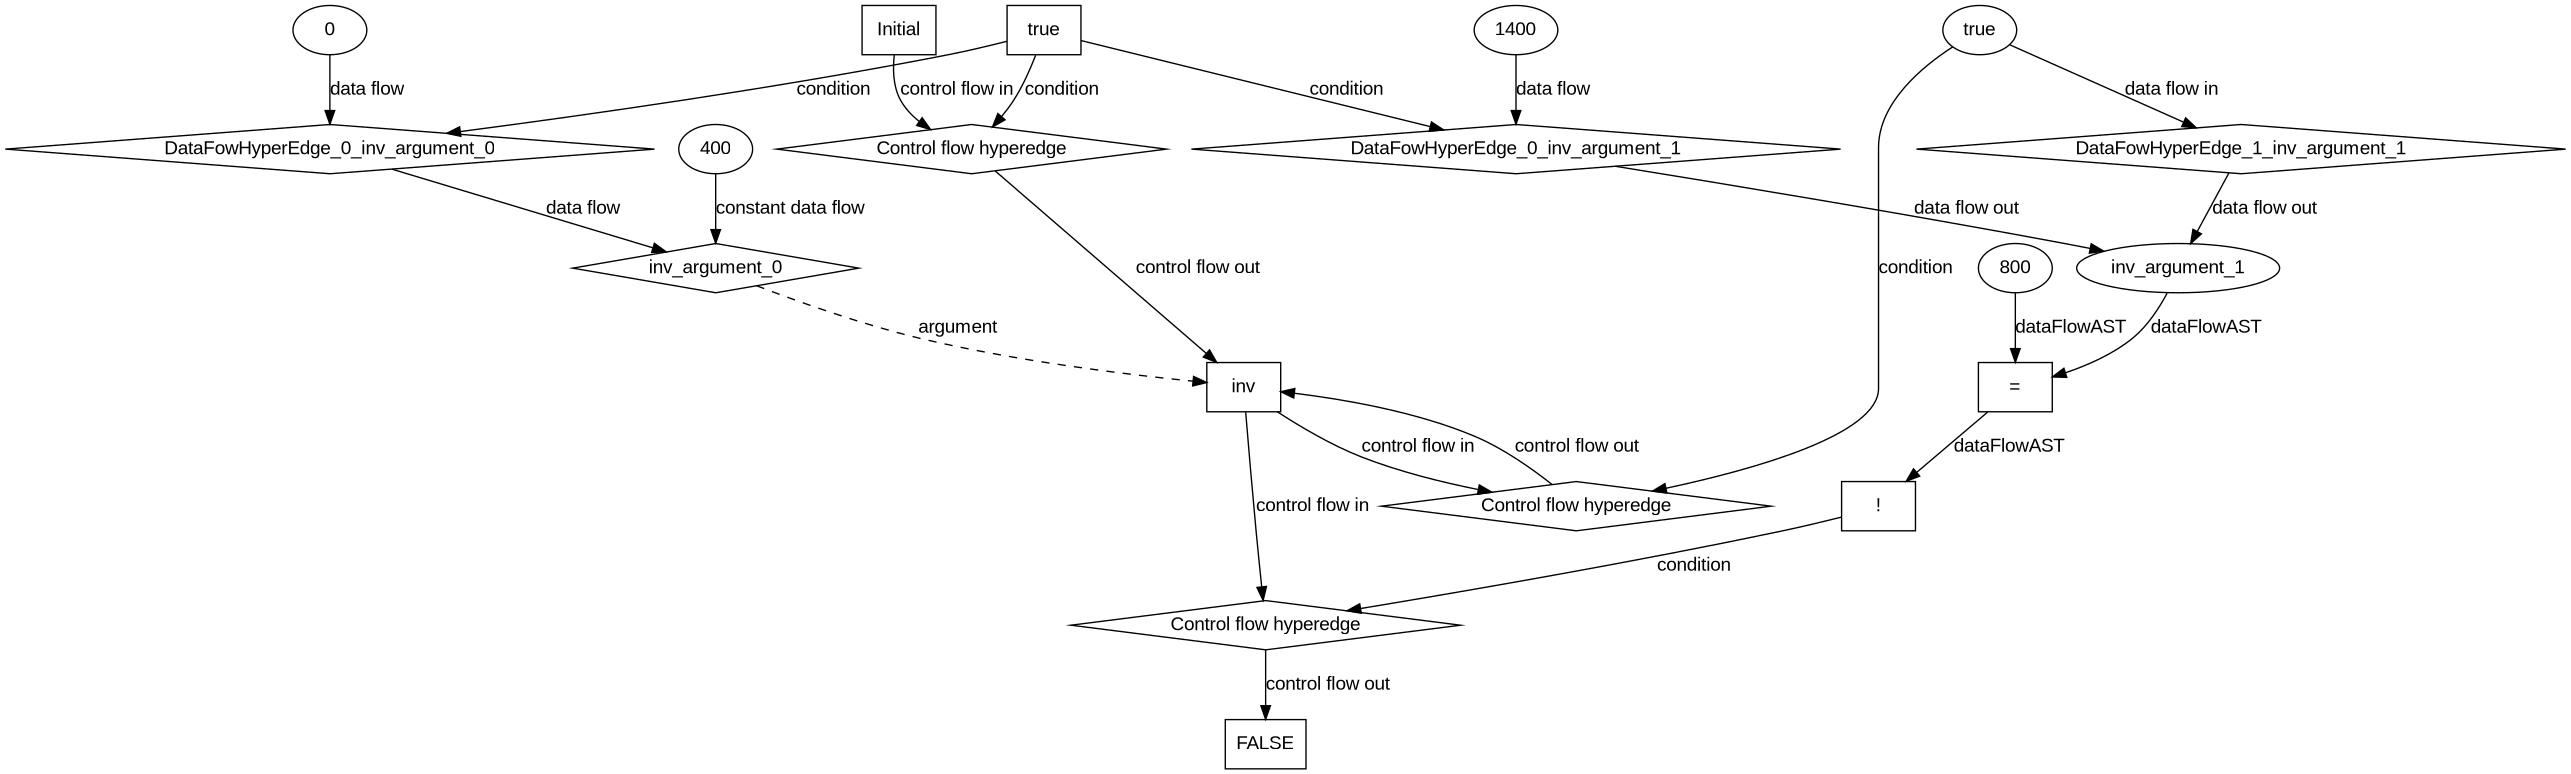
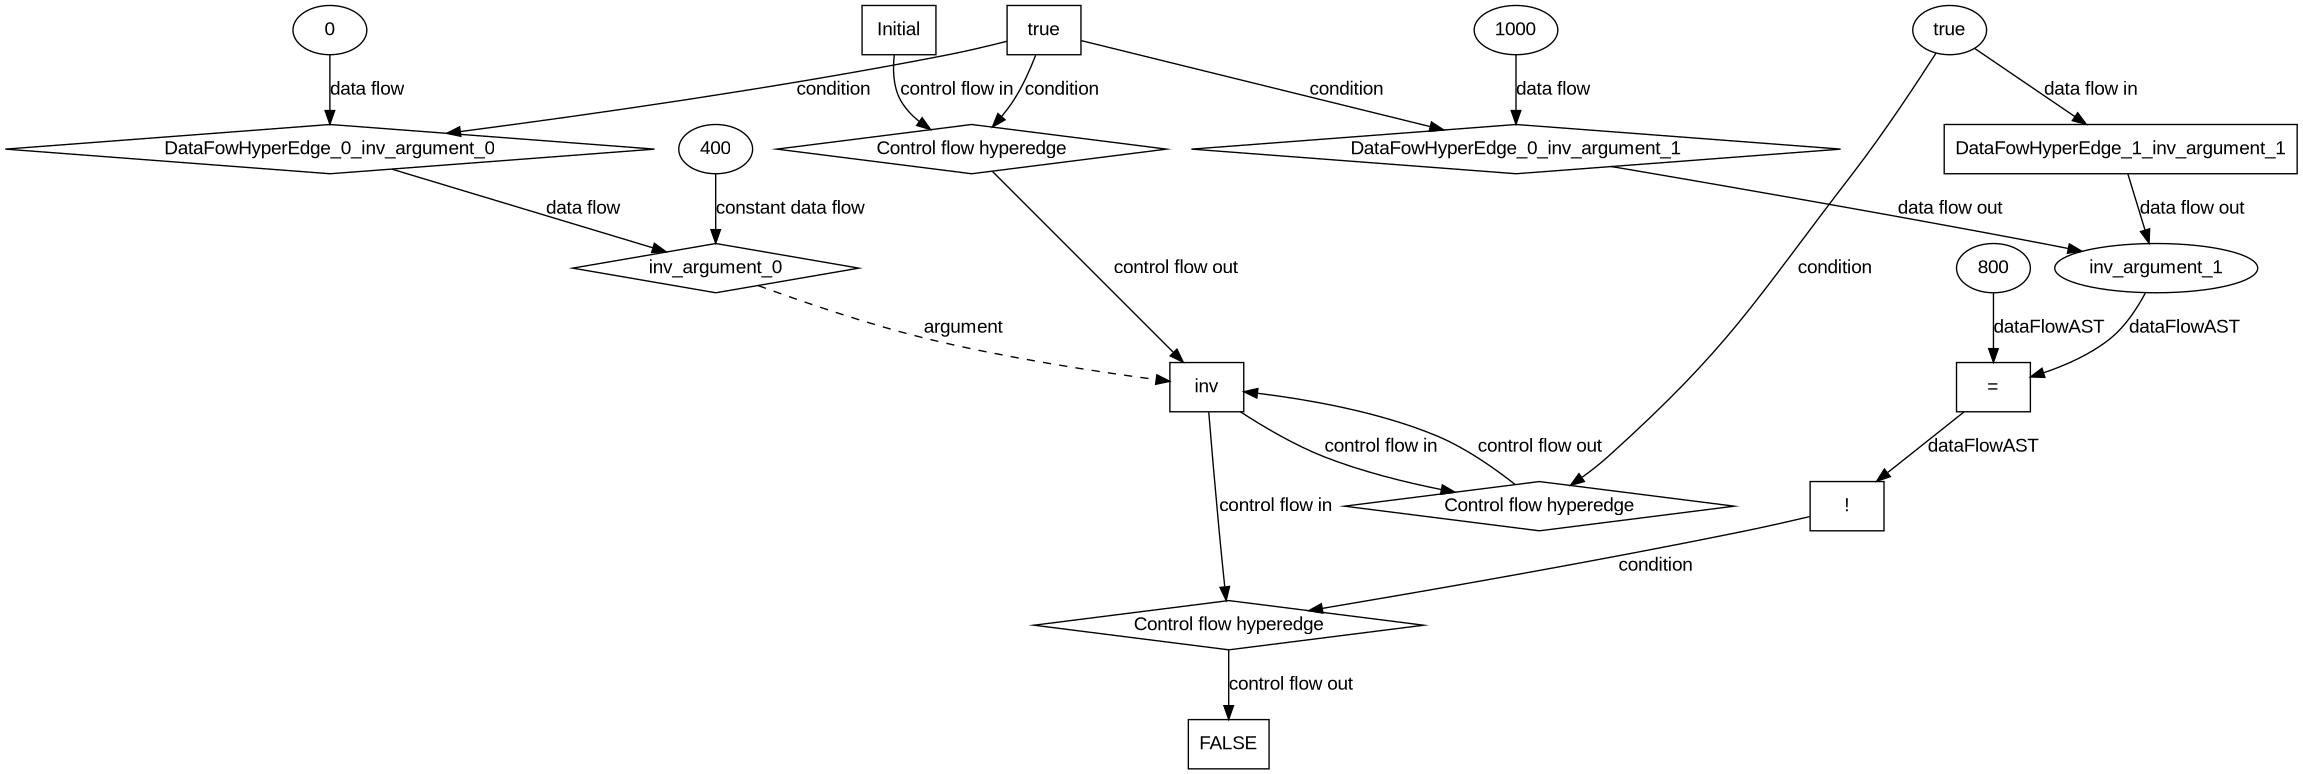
node "1400": label "1400" -> "1000"
node "DataFowHyperEdge_1_inv_argument_1": shape diamond -> box
